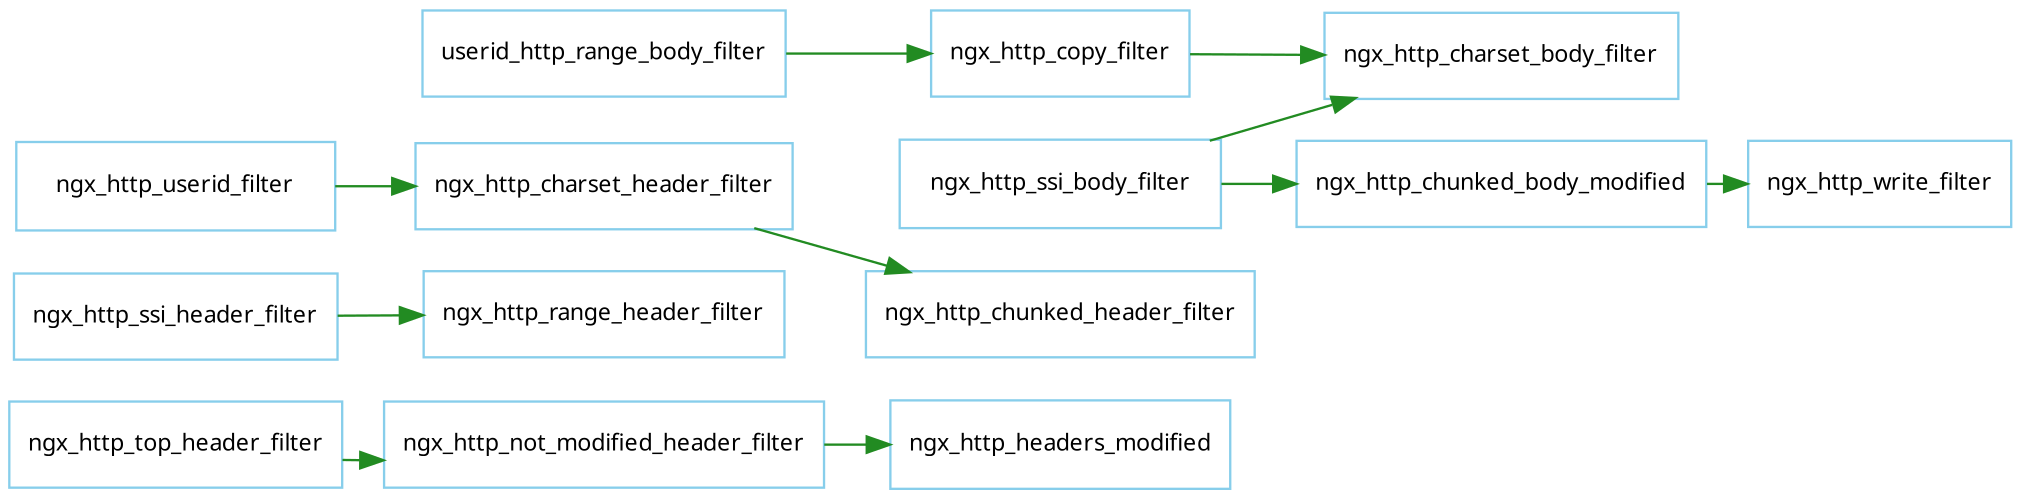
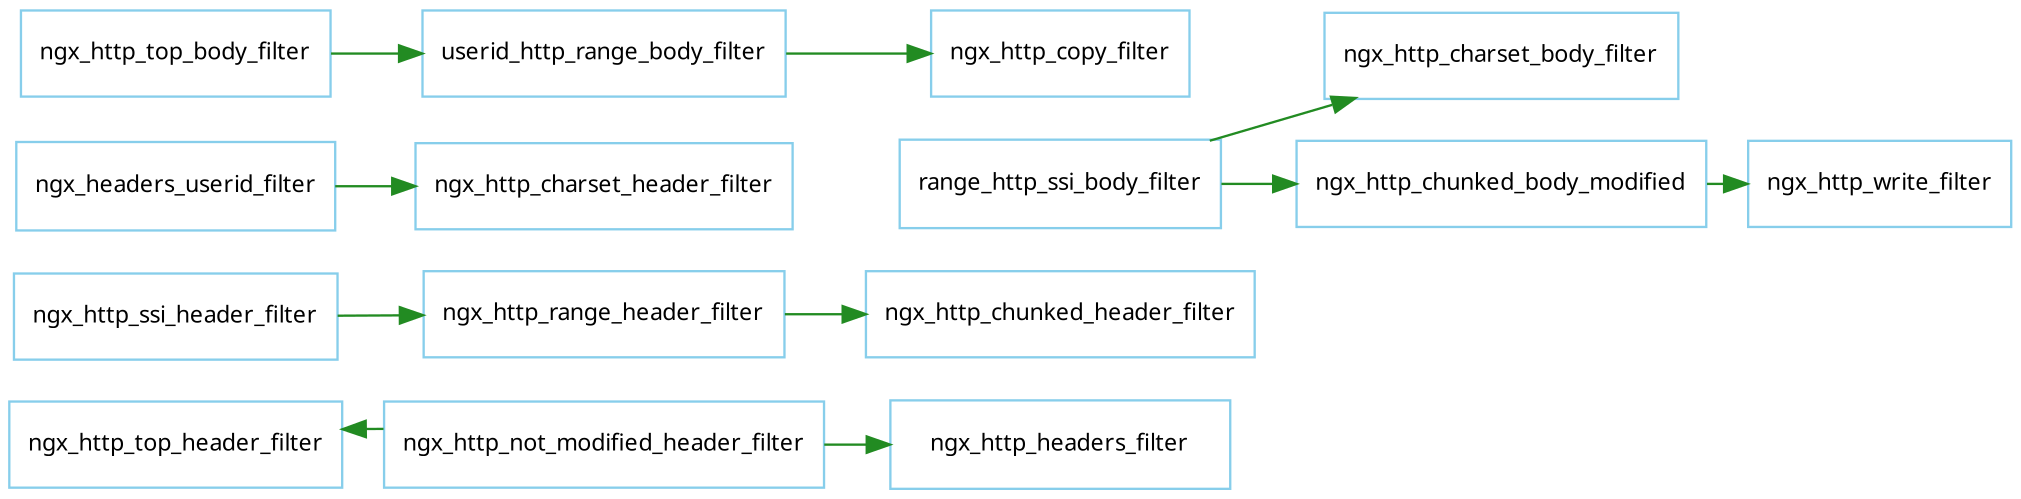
node "ngx_http_top_body_filter": added
edge "ngx_http_copy_filter" -> "ngx_http_charset_body_filter": removed
node "ngx_http_ssi_body_filter": label "ngx_http_ssi_body_filter" -> "range_http_ssi_body_filter"
node "ngx_http_userid_filter": label "ngx_http_userid_filter" -> "ngx_headers_userid_filter"
edge "ngx_http_charset_header_filter" -> "ngx_http_chunked_header_filter": now "ngx_http_range_header_filter" -> "ngx_http_chunked_header_filter"
node "ngx_http_headers_modified": label "ngx_http_headers_modified" -> "ngx_http_headers_filter"
edge "ngx_http_top_header_filter" -> "ngx_http_not_modified_header_filter": reversed
